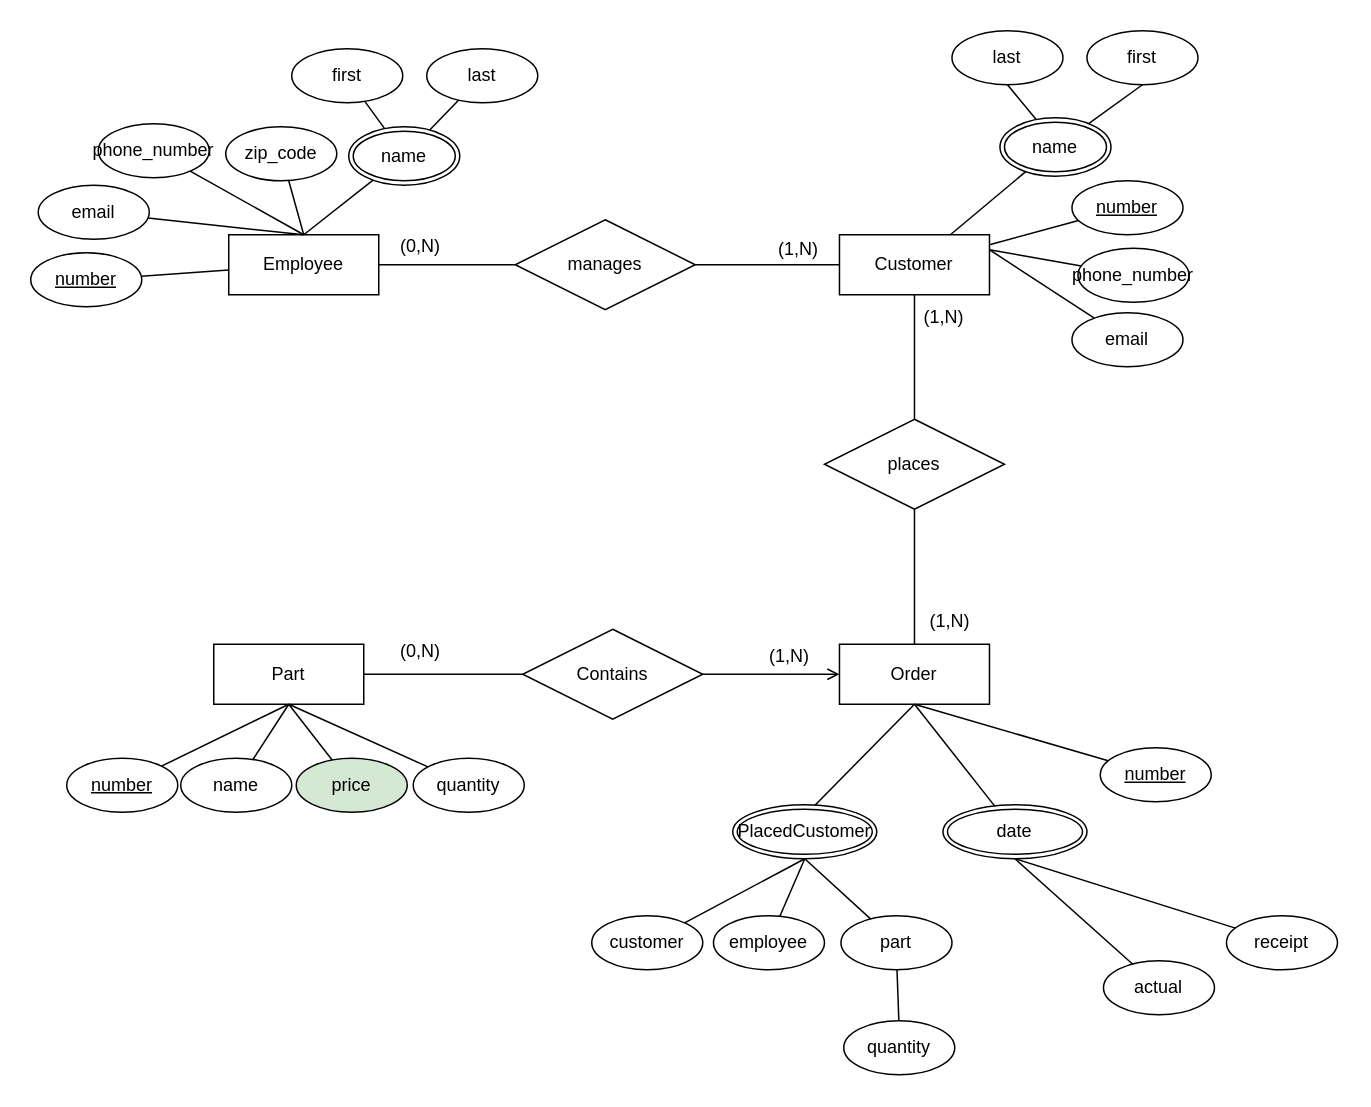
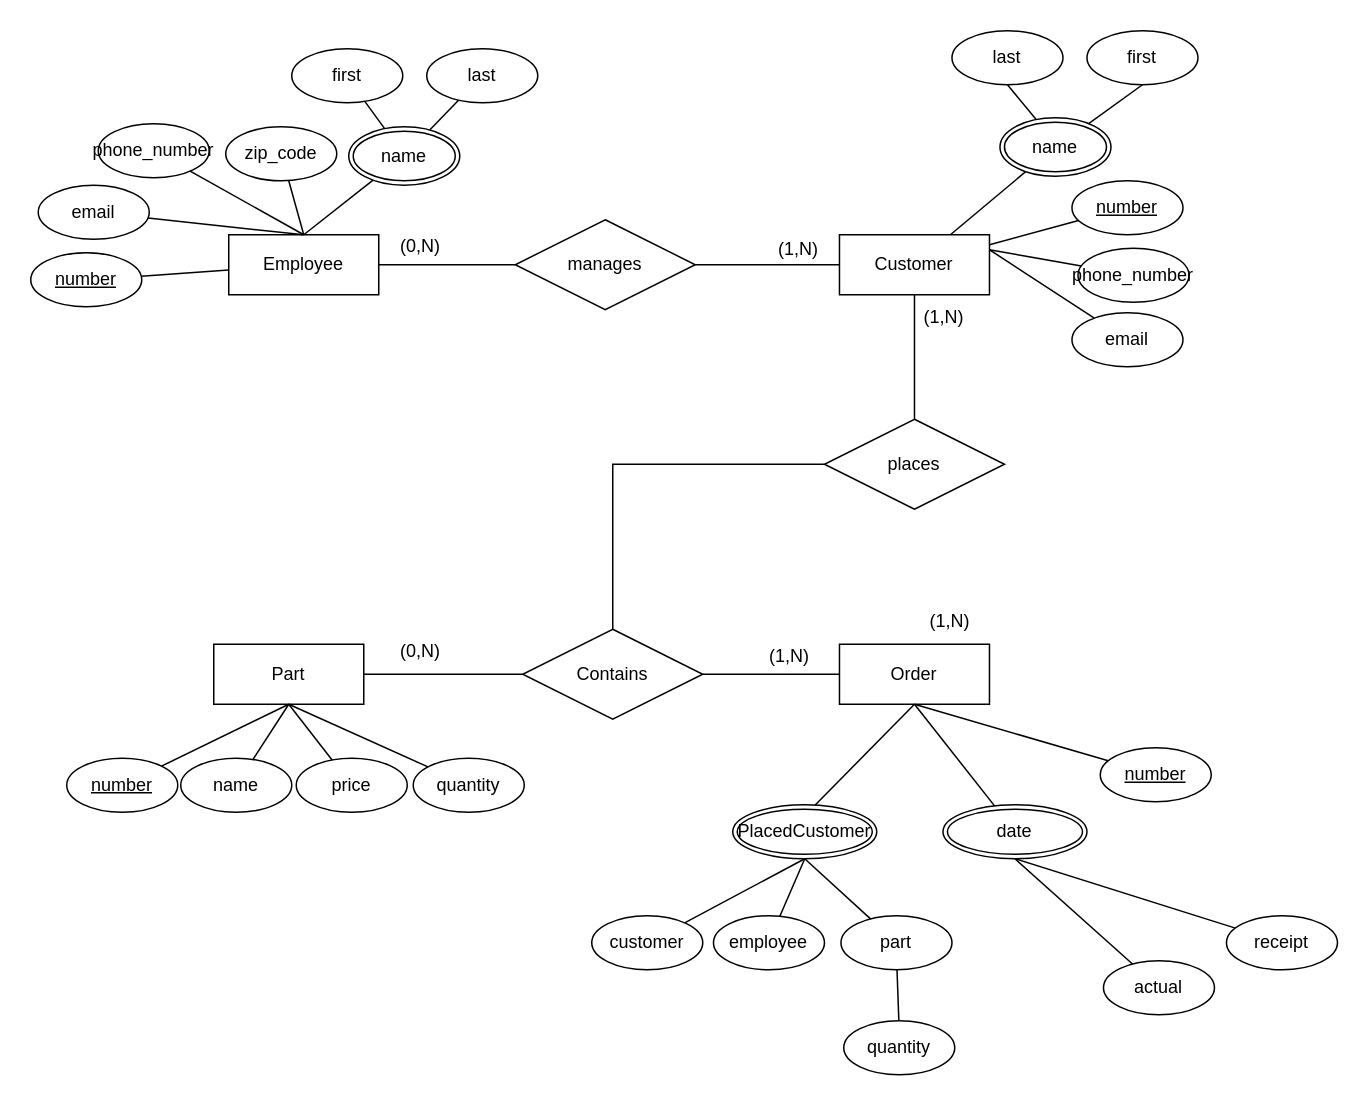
edge "places" -- "Order": now "places" -- "Contains"
edge "Contains" -> "Order": arrowhead open -> none
node "price": fillcolor #d5e8d4 -> #ffffff
